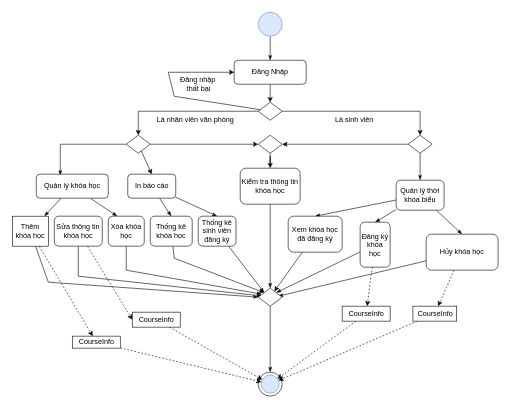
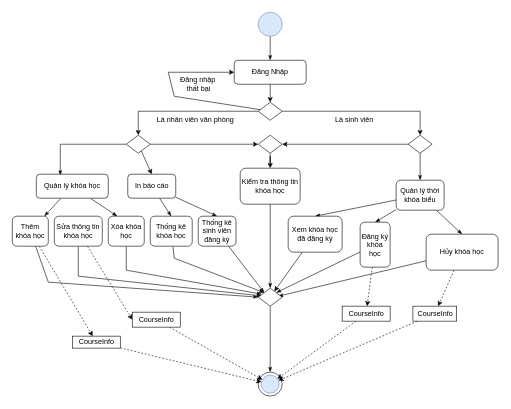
node "Thêm khóa học": shape rectangle -> rounded rectangle
